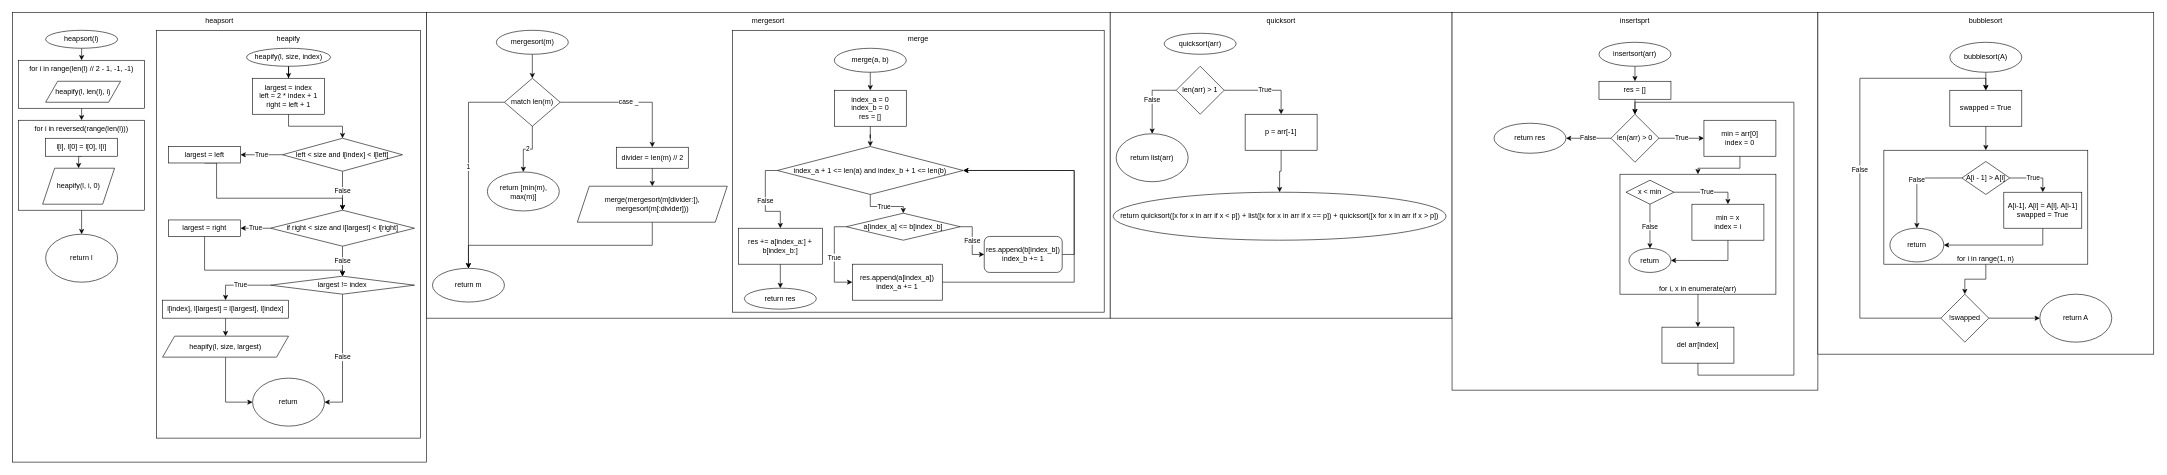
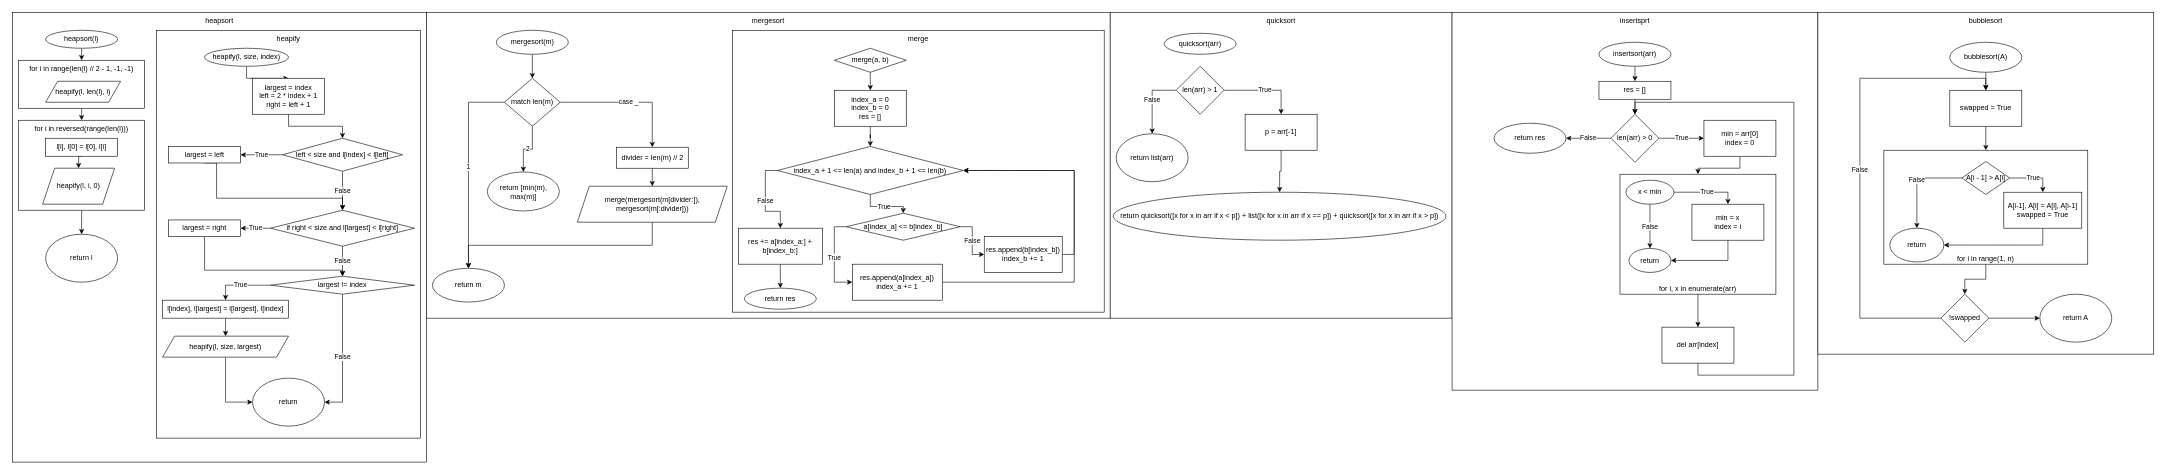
node "heapify(l, size, index)": moved (288, 57) -> (246, 57)
node "merge(a, b)": shape ellipse -> diamond
node "x < min": shape diamond -> ellipse
node "res.append(b[index_b]) index_b += 1": shape rounded rectangle -> rectangle
